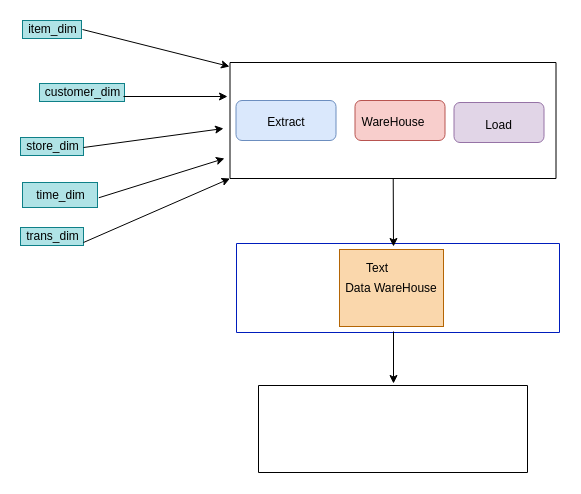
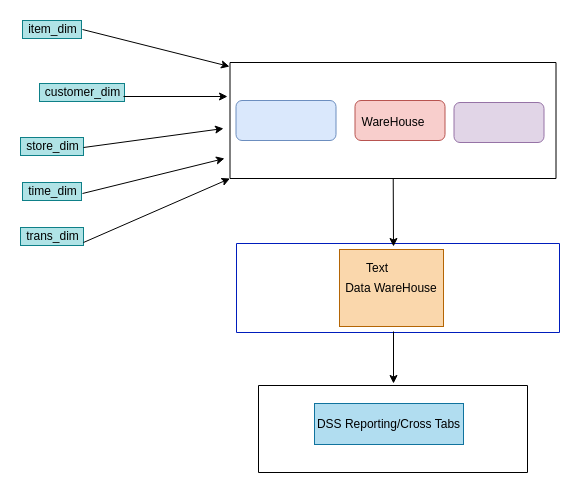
node "Extract": removed
node "Load": removed
node "time_dim": size 75x25 -> 59x18
node "DSS Reporting/Cross Tabs": added
